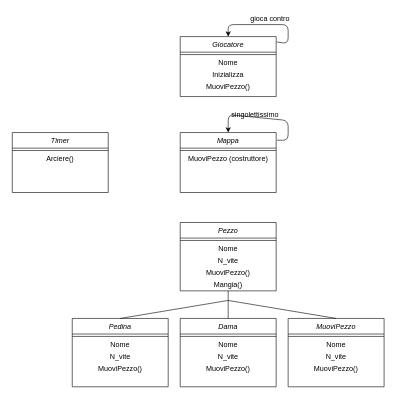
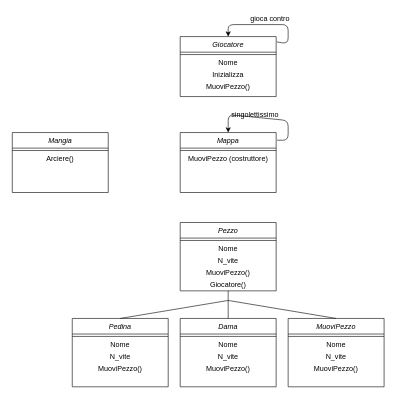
node "Timer": label "Timer" -> "Mangia"
node "Mangia()": label "Mangia()" -> "Giocatore()"
